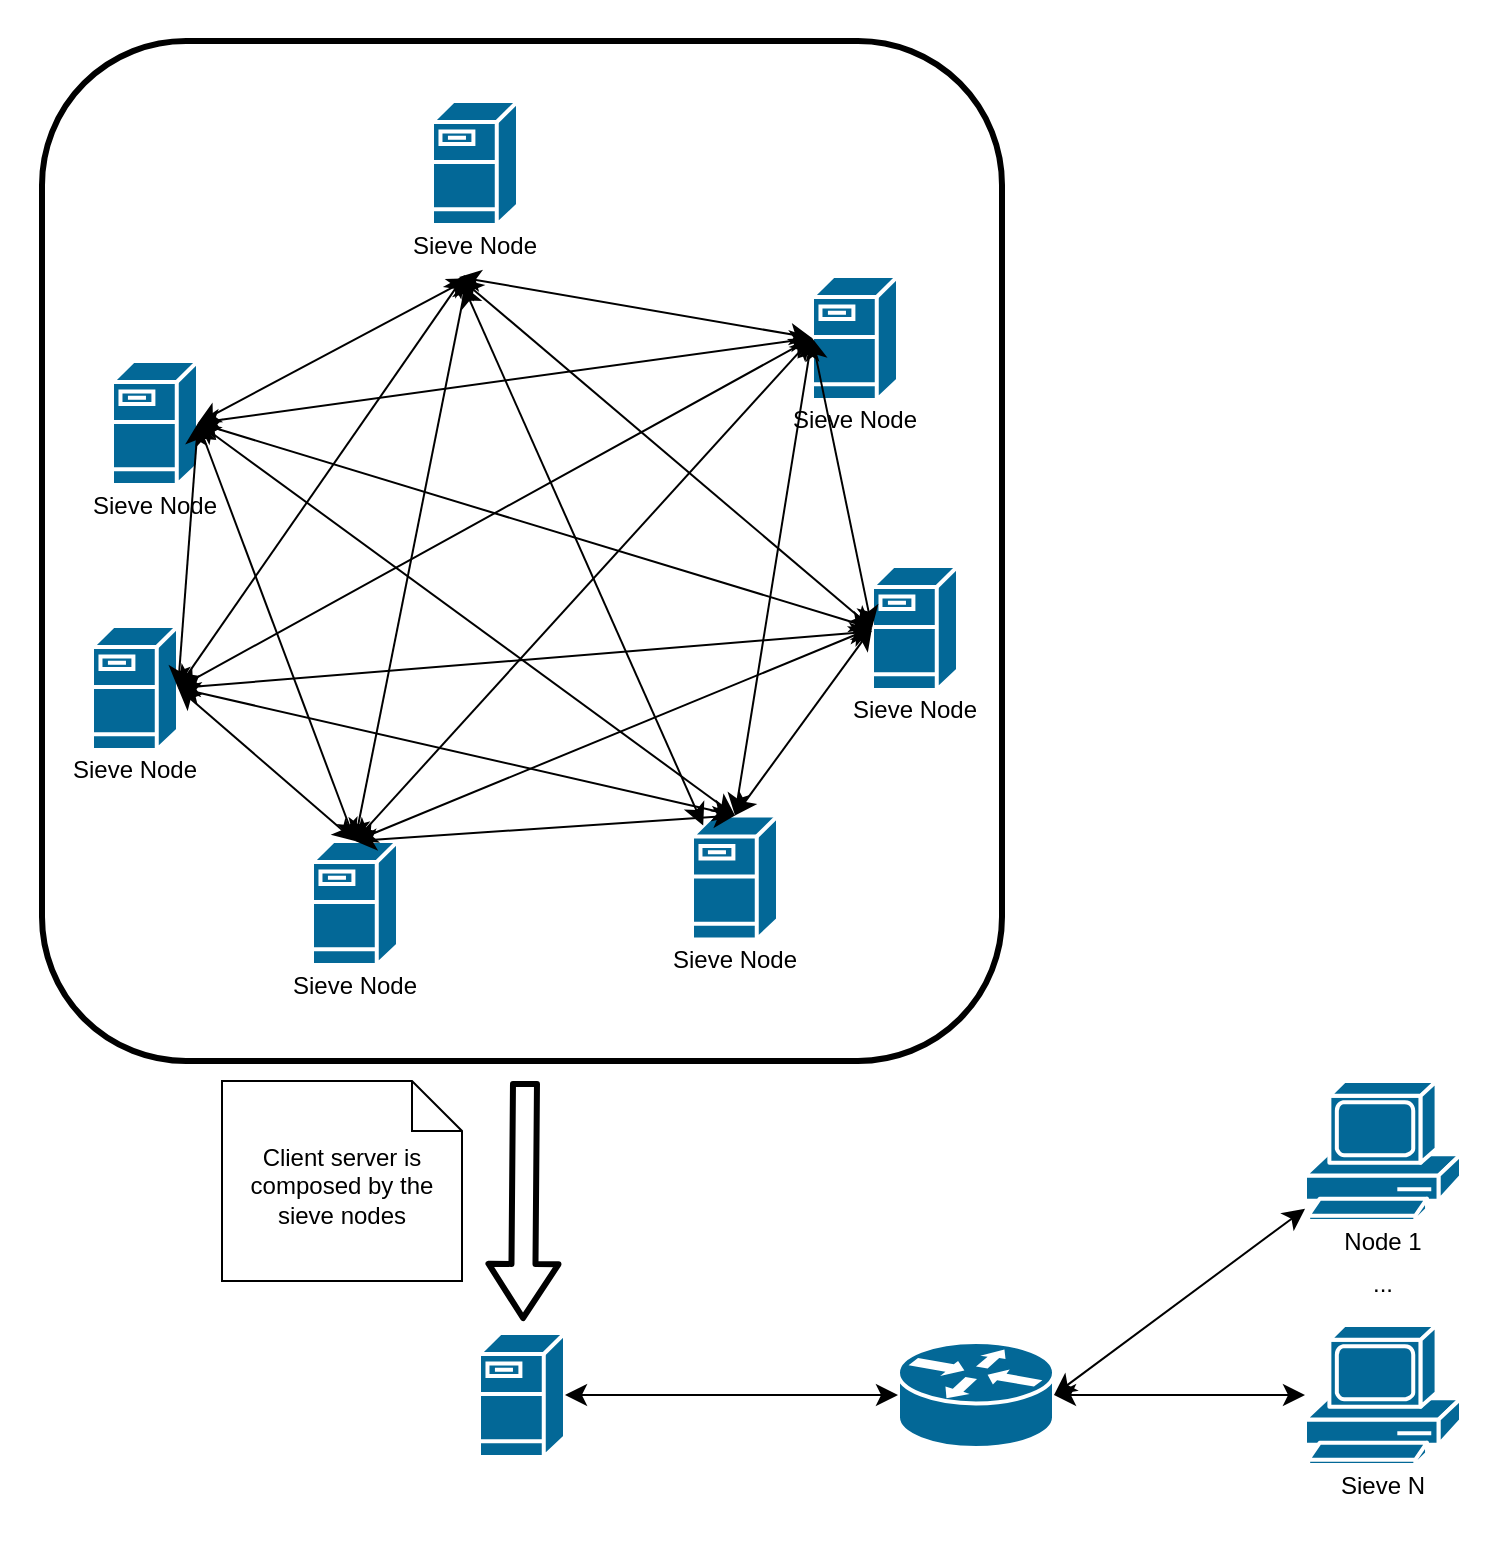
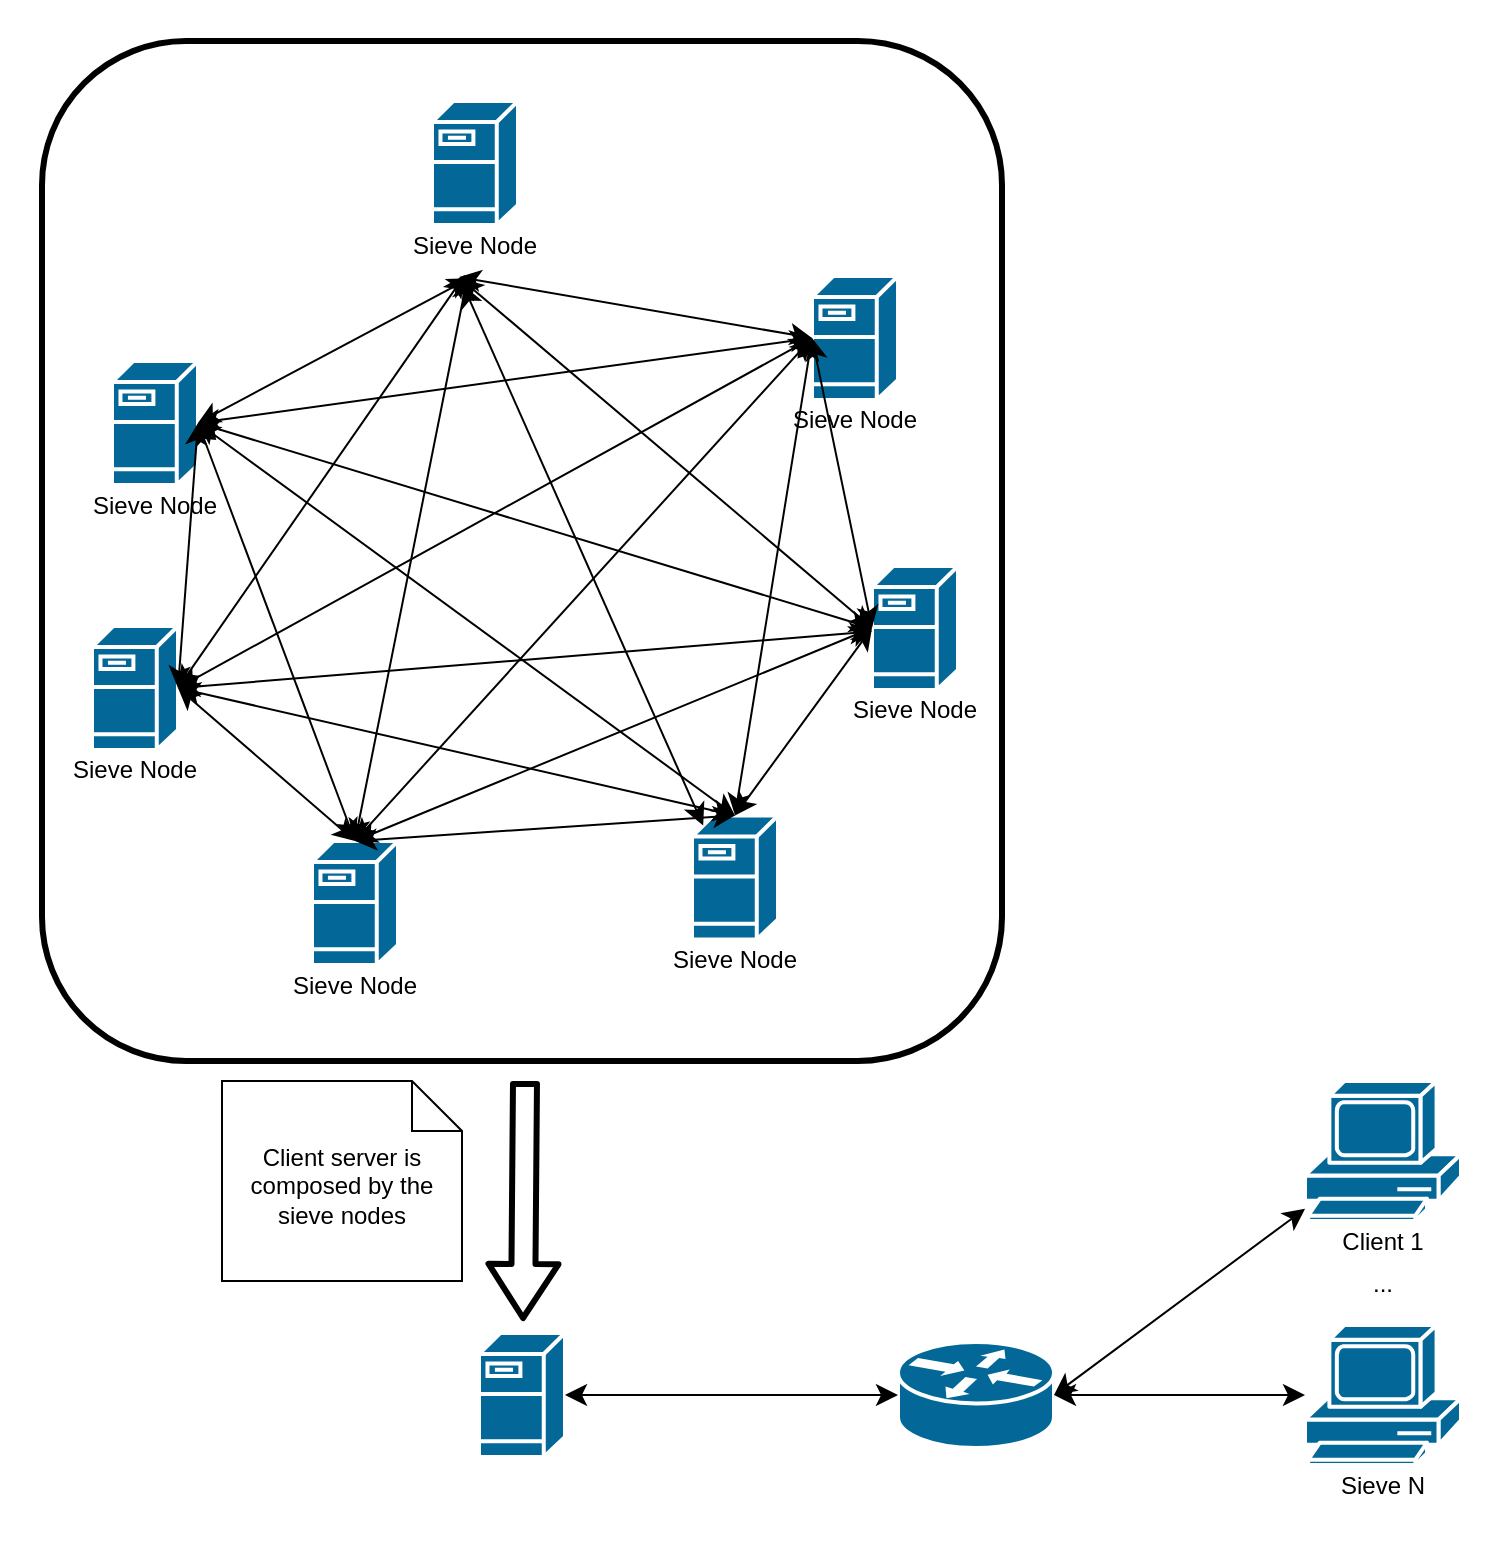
node "Node 1": label "Node 1" -> "Client 1"
